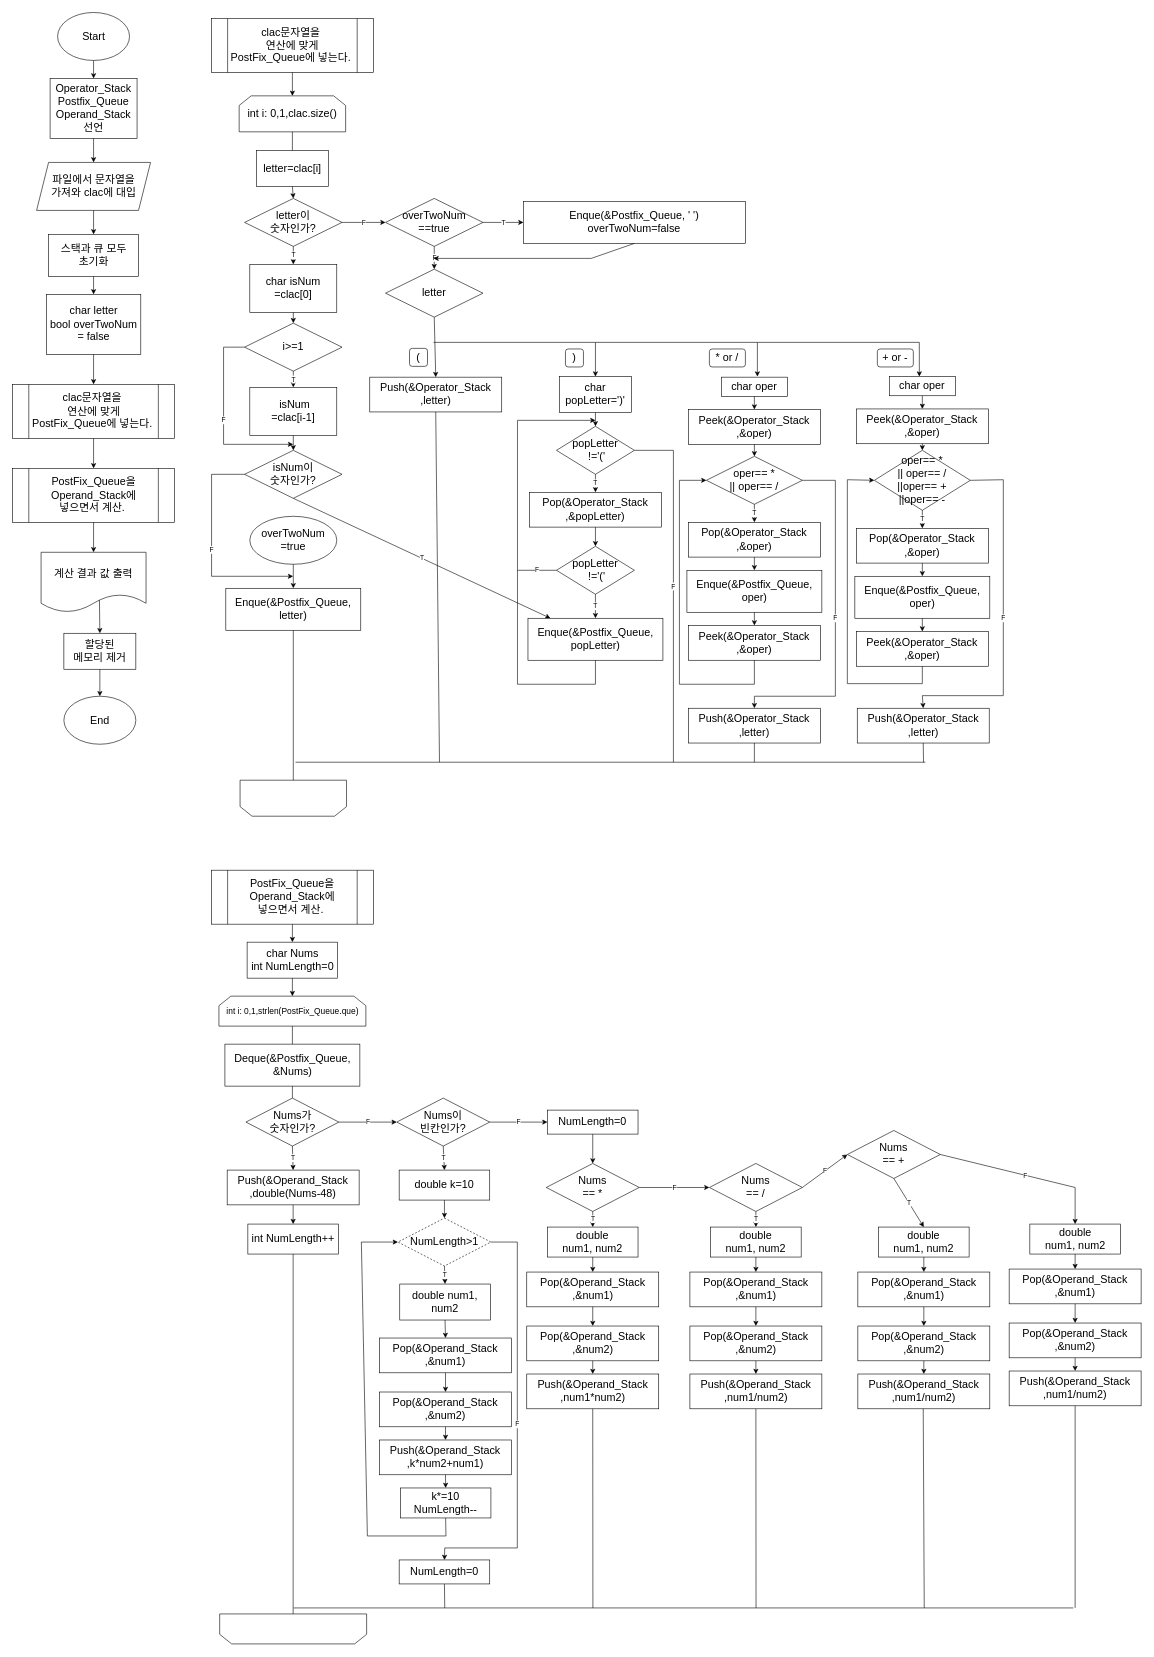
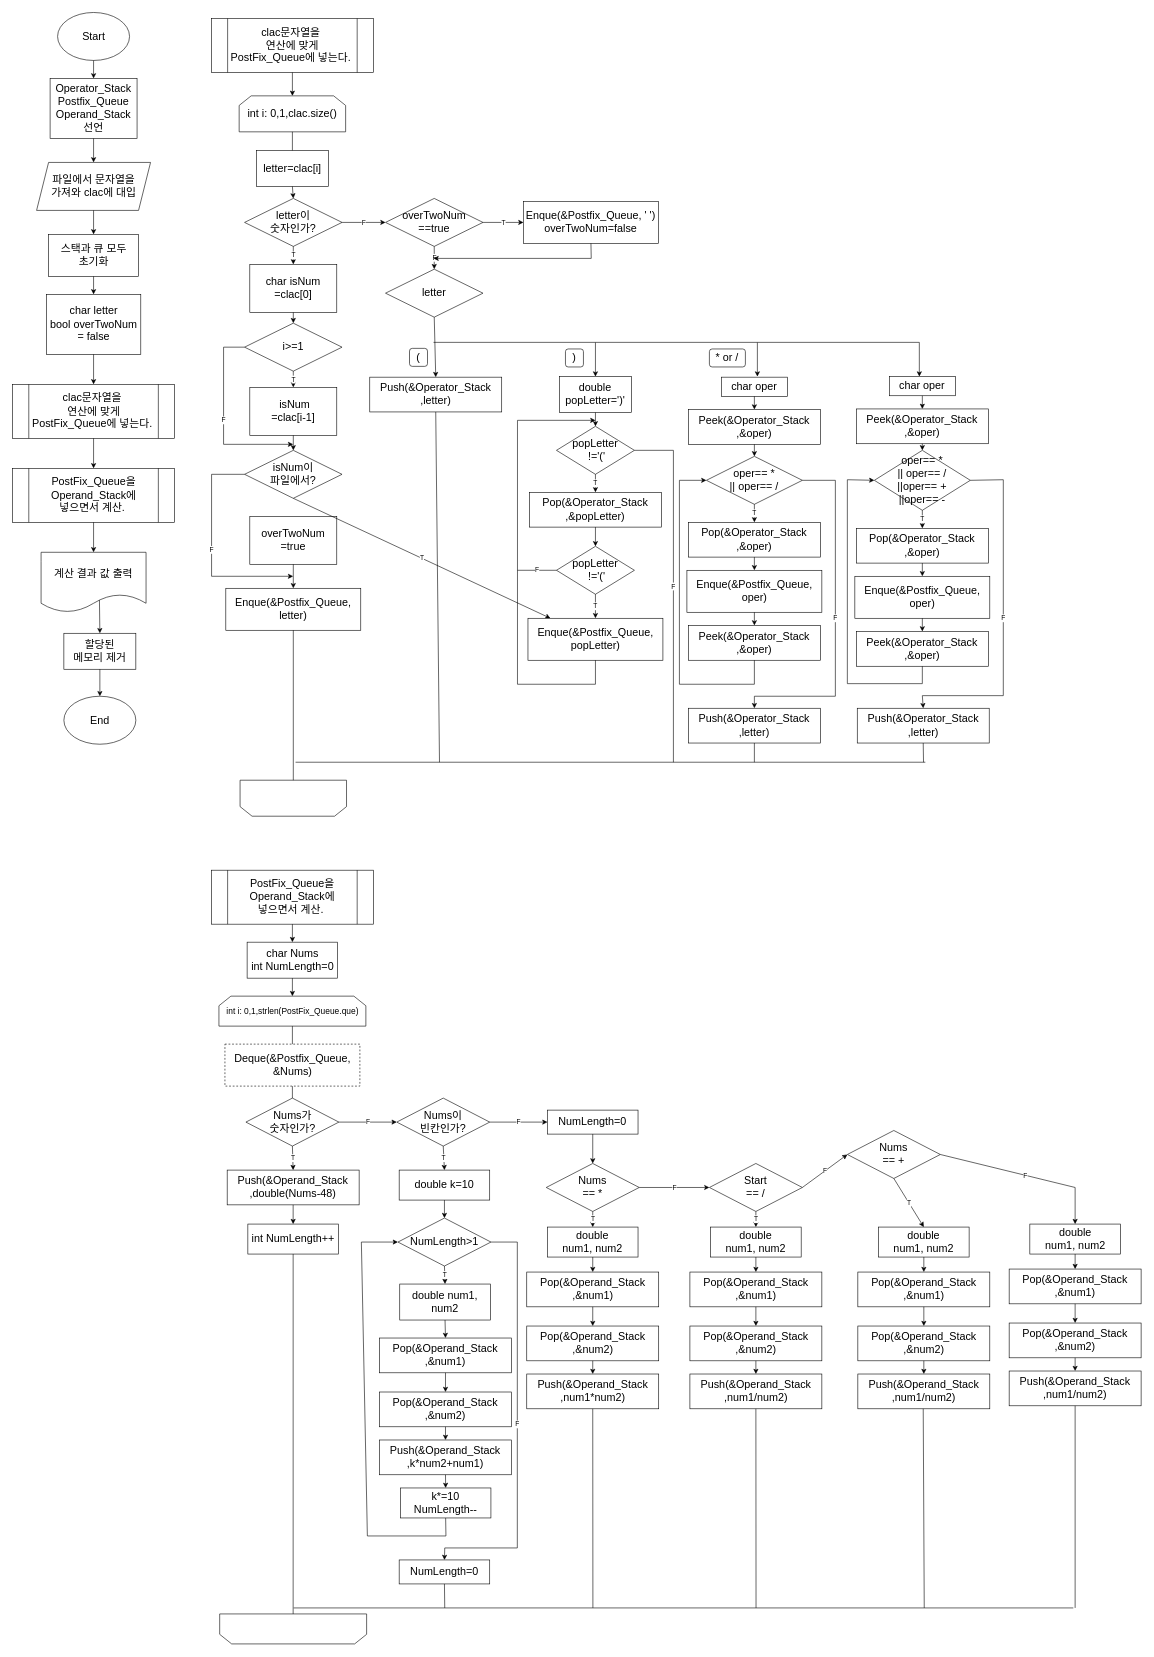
node "Enque(&Postfix_Queue, ' ') overTwoNum=false": size 222x42 -> 135x42
node "+ or -": removed
node "char popLetter=')'": label "char popLetter=')'" -> "double popLetter=')'"
node "isNum이 숫자인가?": label "isNum이 숫자인가?" -> "isNum이 파일에서?"
node "overTwoNum =true": shape ellipse -> rectangle
node "Deque(&Postfix_Queue, &Nums)": style solid -> dashed
node "Nums == /": label "Nums == /" -> "Start == /"
node "NumLength>1": style dashed -> solid
